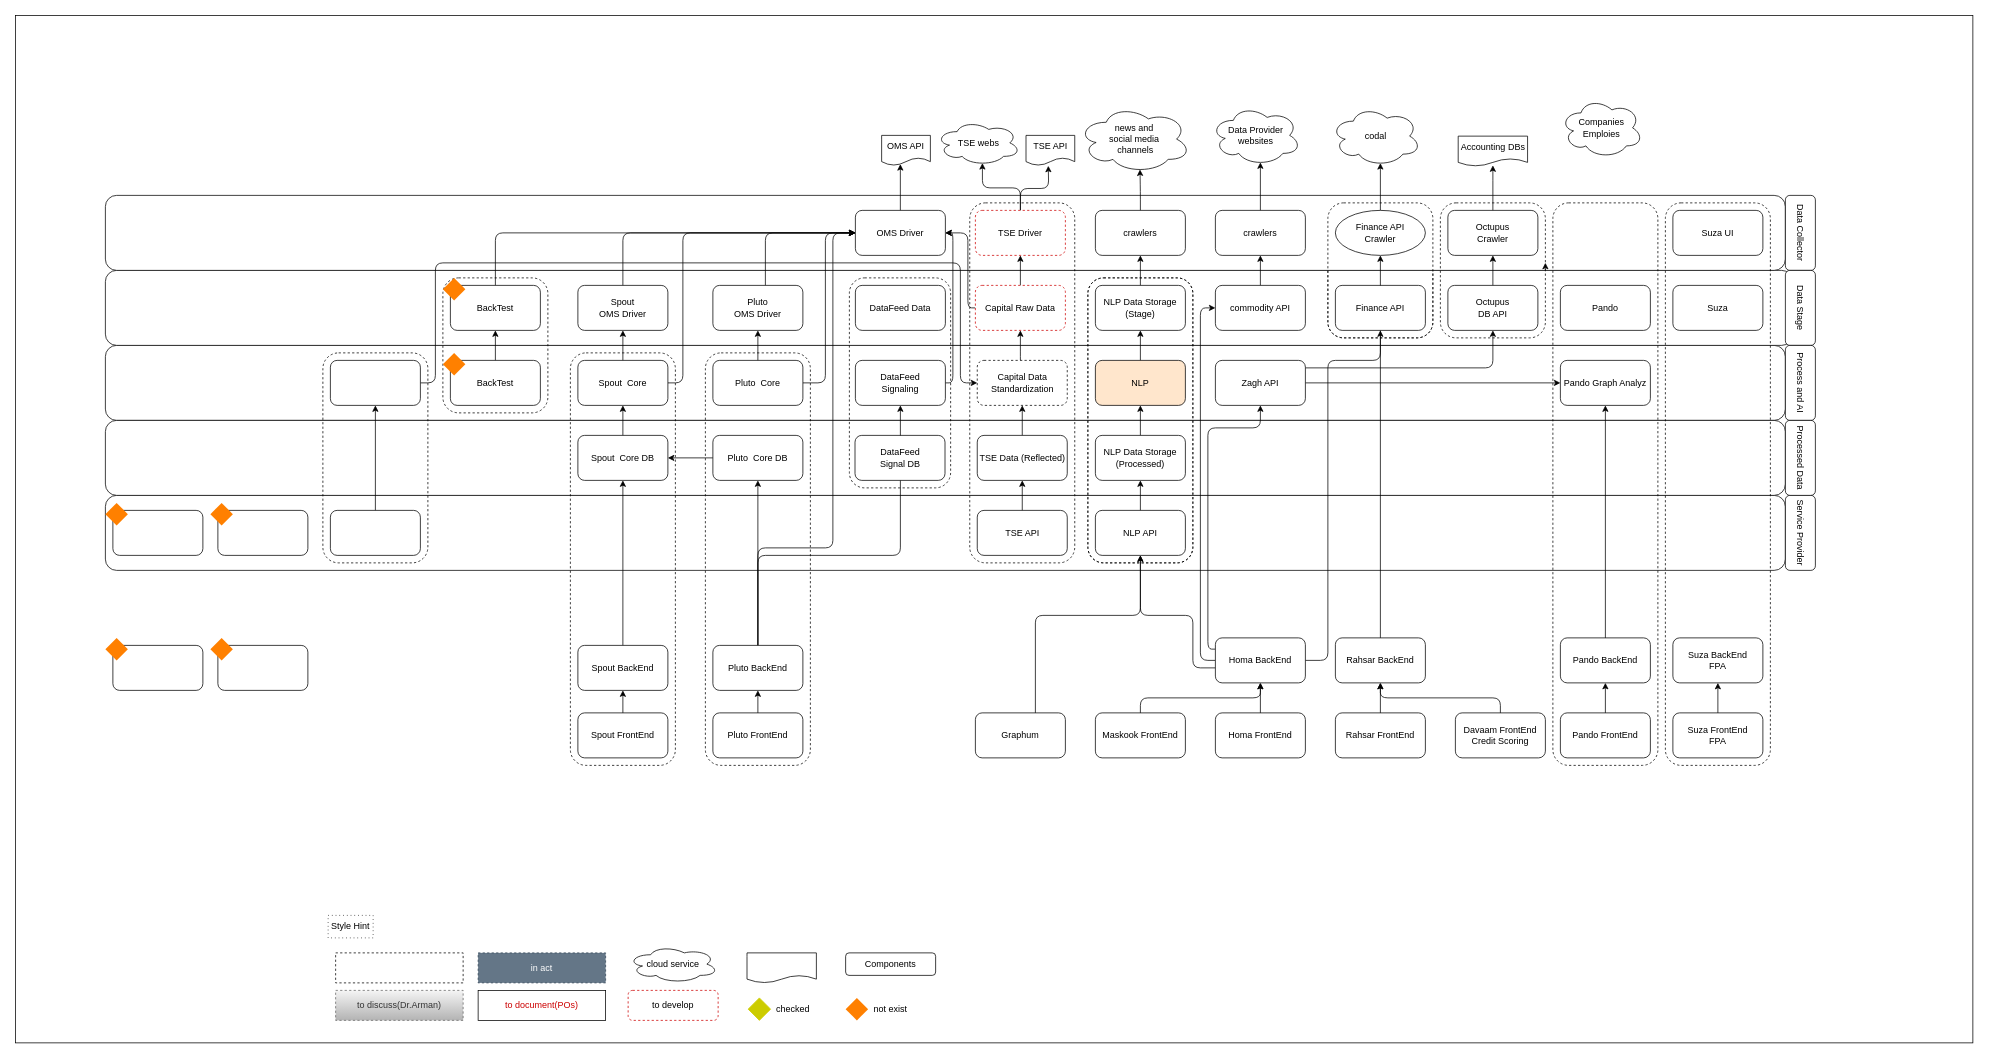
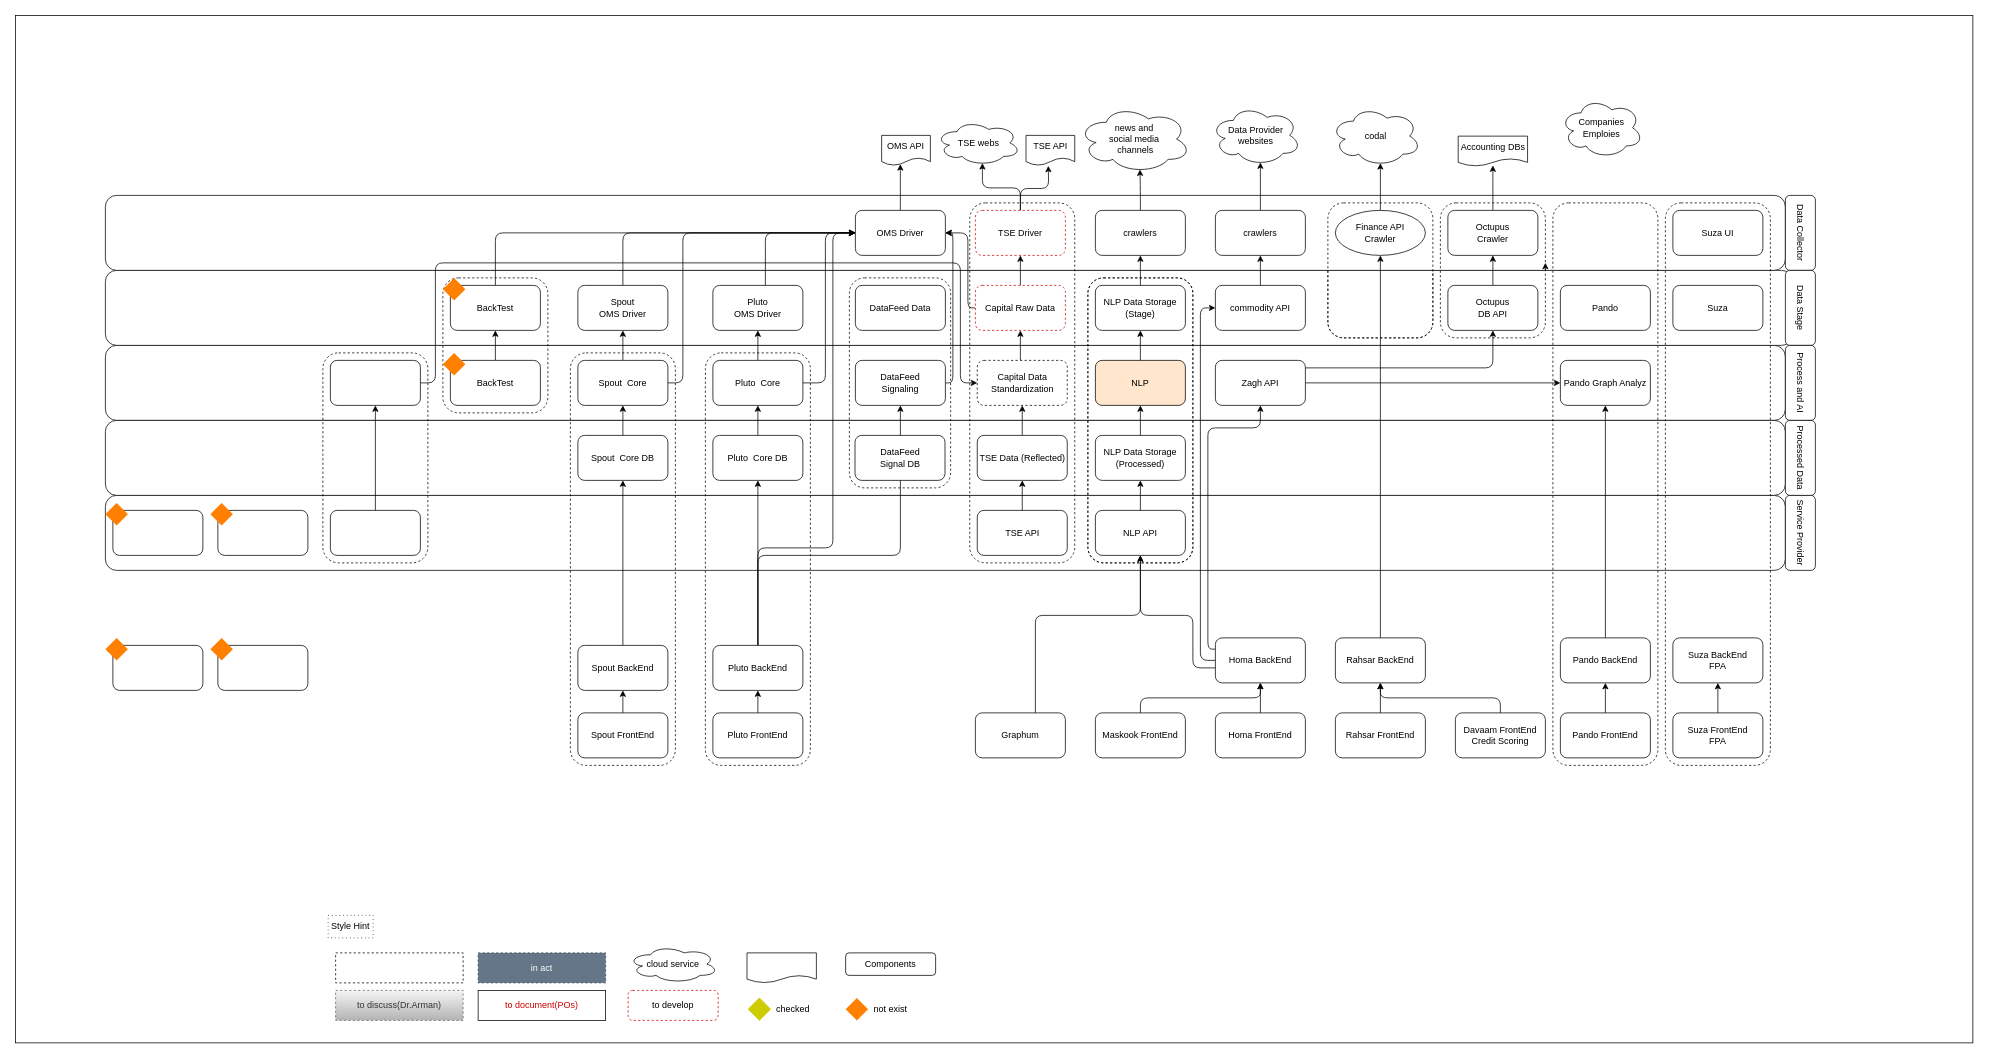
node "Finance API": removed
edge "Pluto Core DB" -> "Spout Core DB": now "Pluto Core DB" -> "Pluto Core"
edge "Homa BackEnd" -> "Finance API": removed
